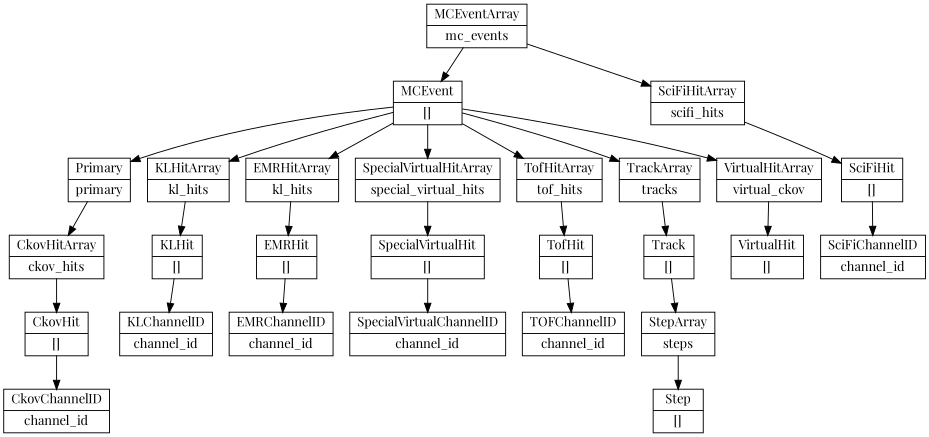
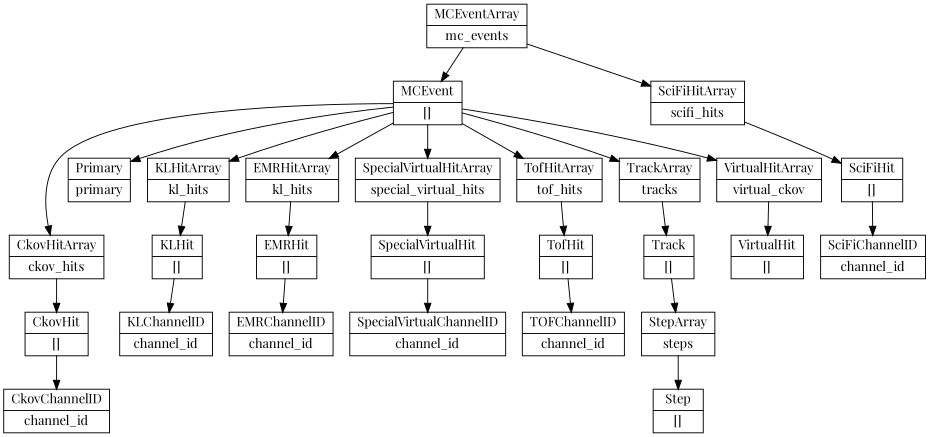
edge "Primary" -> "CkovHitArray": now "MCEvent" -> "CkovHitArray"
